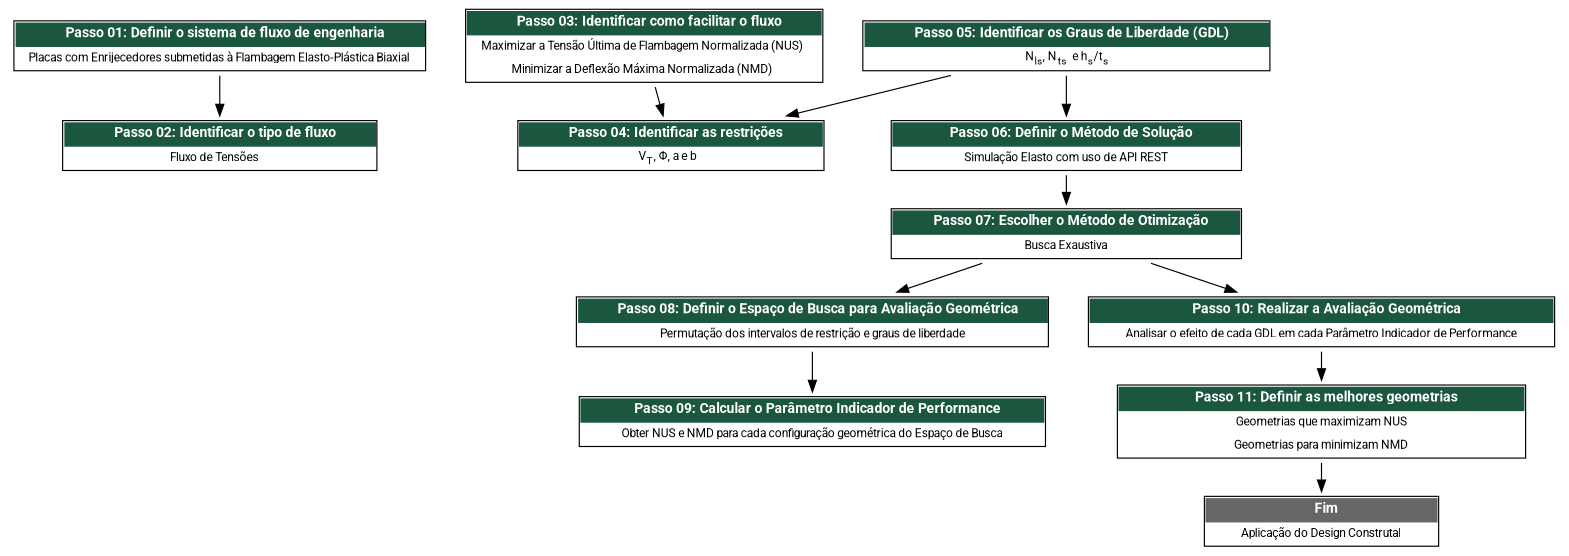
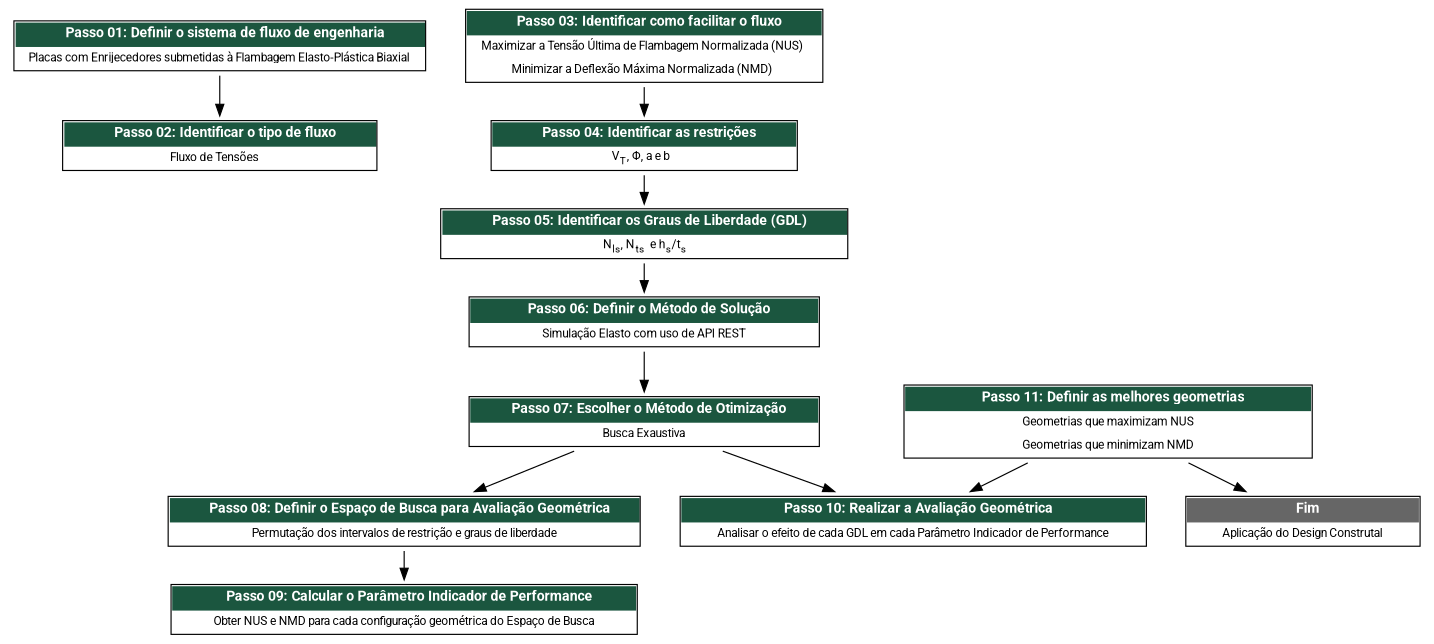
edge "Passo 05: Identificar os Graus de Liberdade (GDL)" -> "Passo 04: Identificar as restrições": reversed
edge "Passo 10: Realizar a Avaliação Geométrica" -> "Passo 11: Definir as melhores geometrias": reversed
node "Passo 11: Definir as melhores geometrias": text "Geometrias para minimizam NMD" -> "Geometrias que minimizam NMD"
